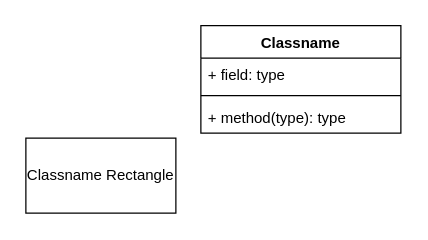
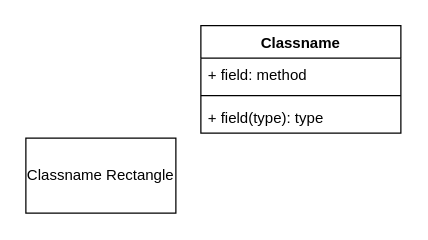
node "+ field: type": label "+ field: type" -> "+ field: method"
node "+ method(type): type": label "+ method(type): type" -> "+ field(type): type"
